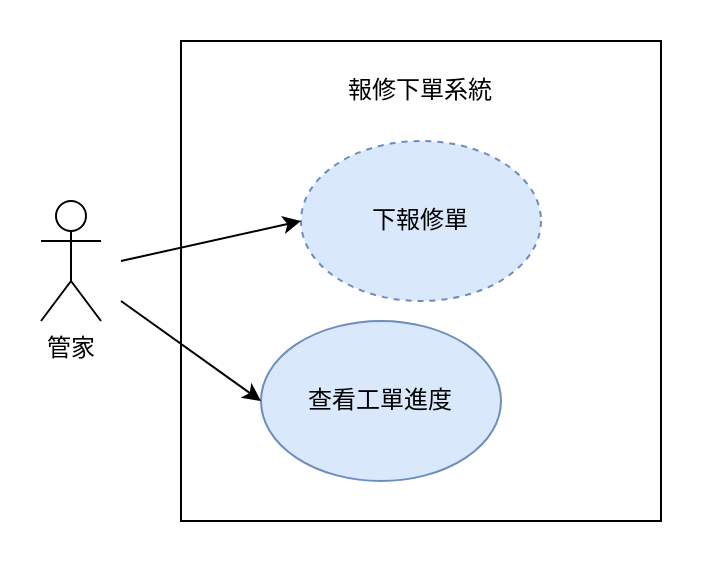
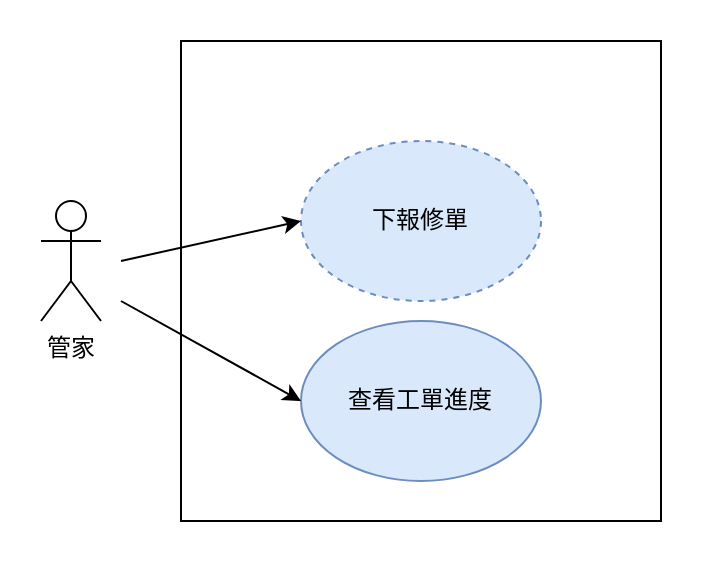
node "報修下單系統": removed
node "查看工單進度": moved (381, 401) -> (421, 401)
